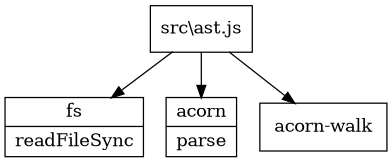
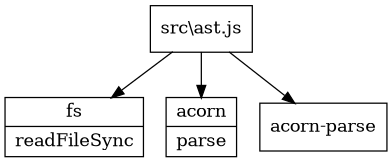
node "acorn-walk": label "acorn-walk" -> "acorn-parse"
